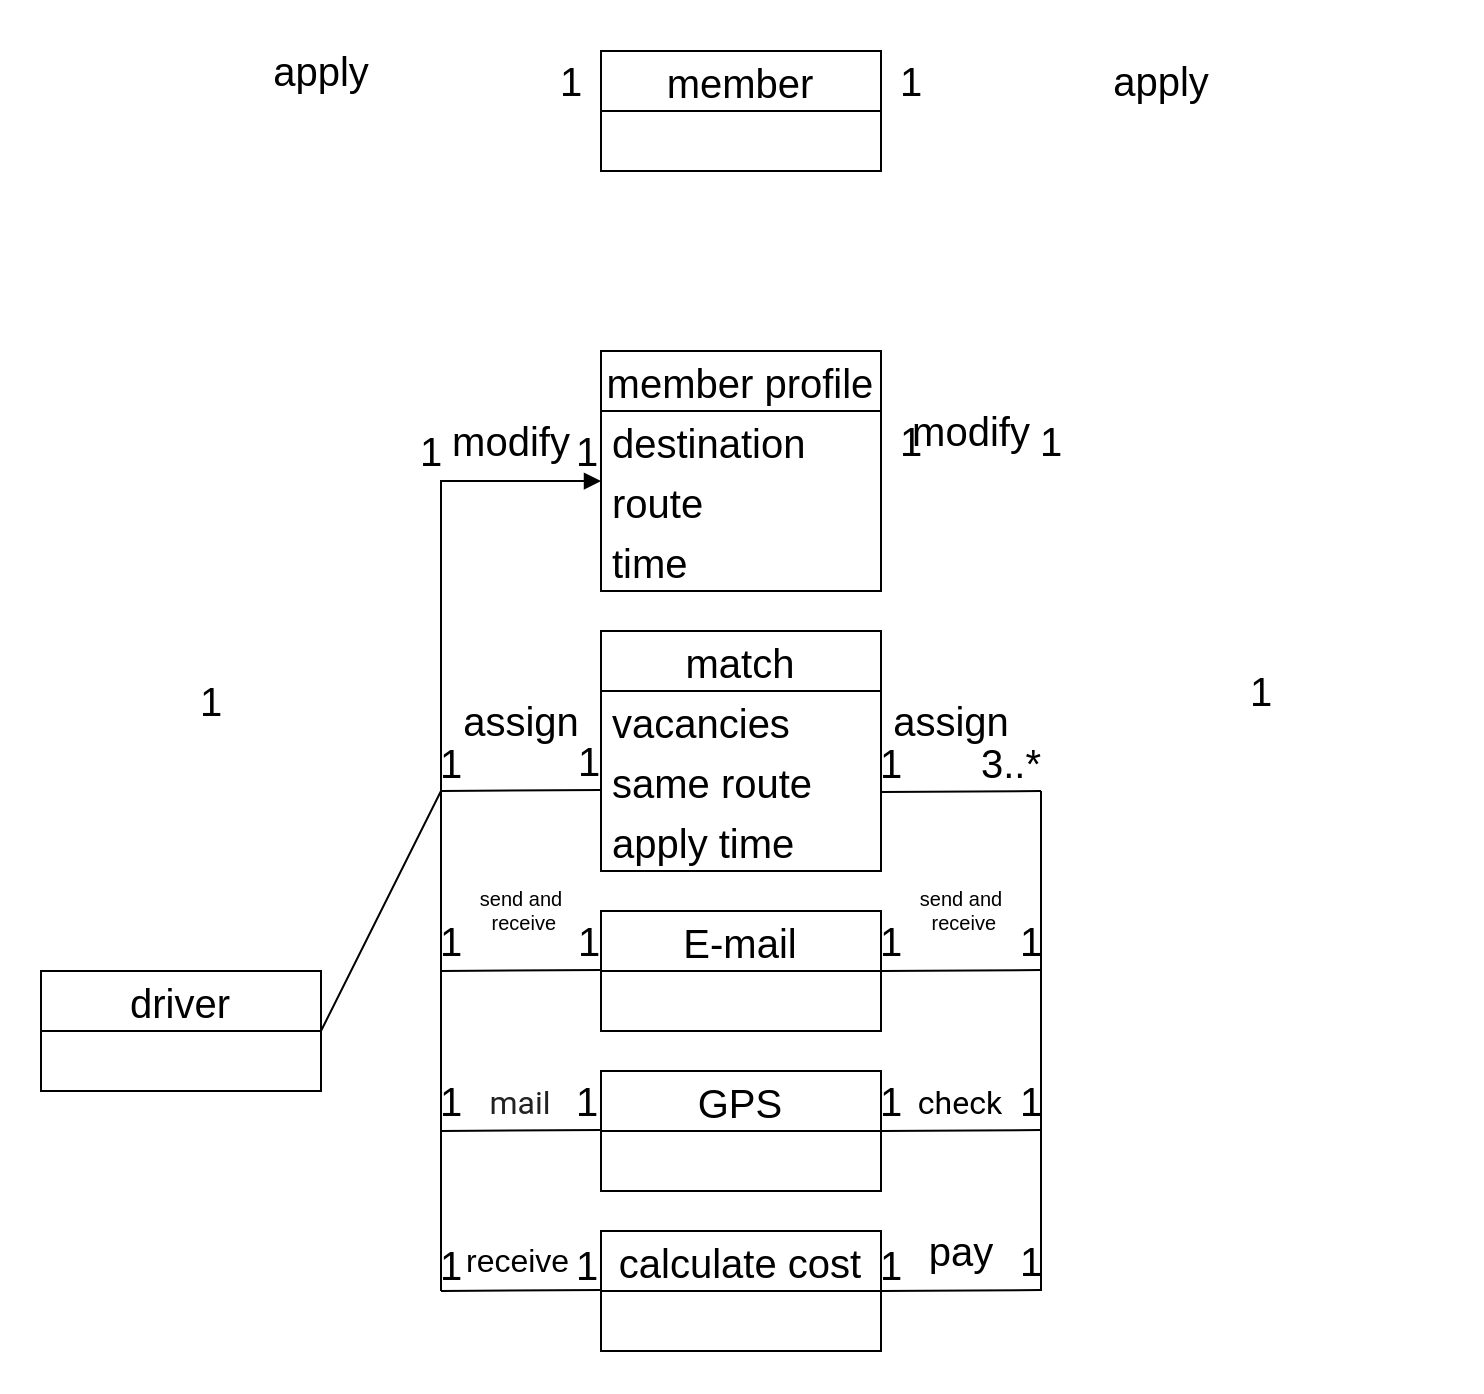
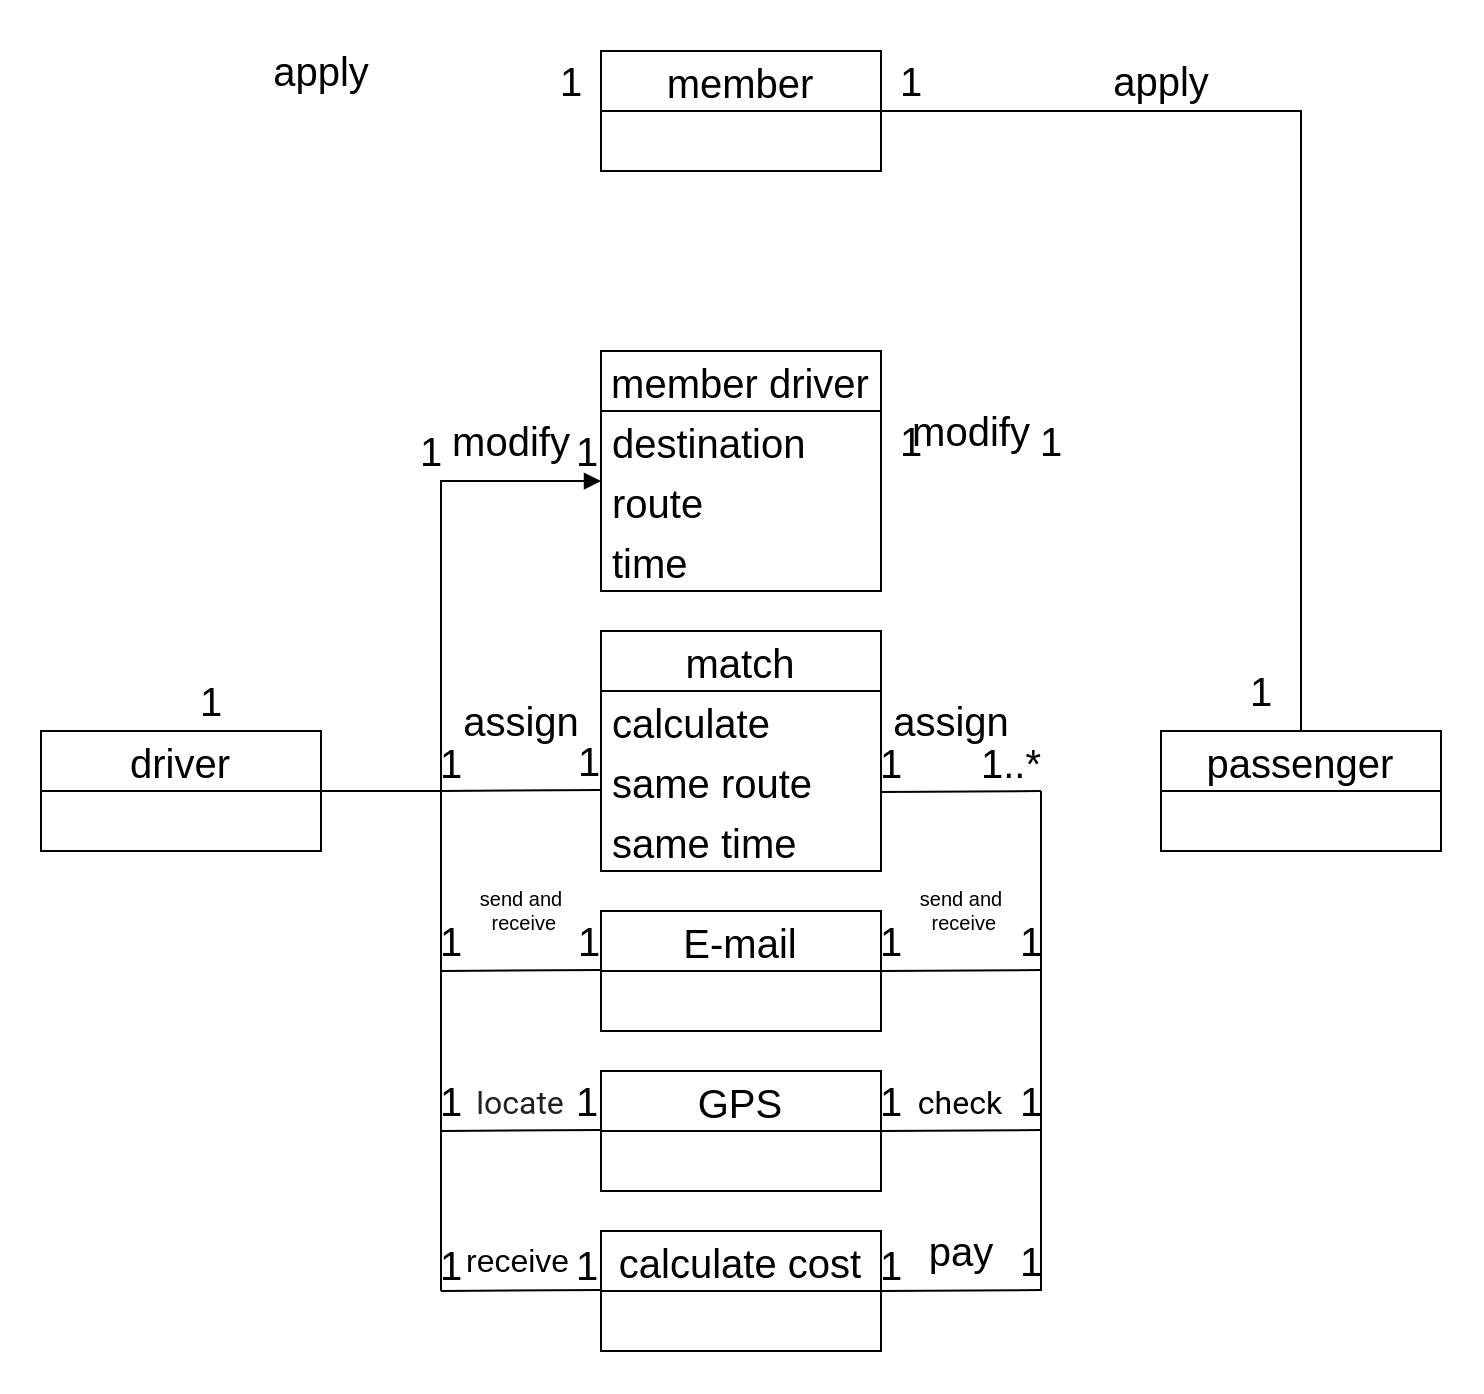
edge "member" -- "passenger": added
node "member profile": label "member profile" -> "member driver"
node "vacancies": label "vacancies" -> "calculate"
node "3..*": label "3..*" -> "1..*"
node "passenger": added
node "apply time": label "apply time" -> "same time"
node "driver": moved (181, 1031) -> (181, 791)
node "mail": label "mail" -> "locate"
